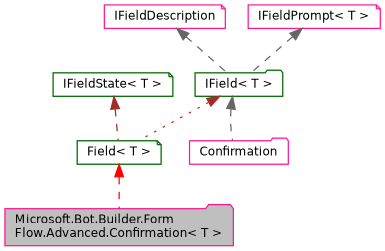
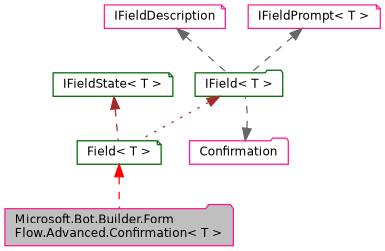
edge "Confirmation" -> "IField< T >": reversed
